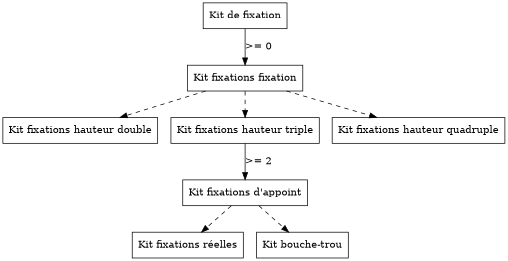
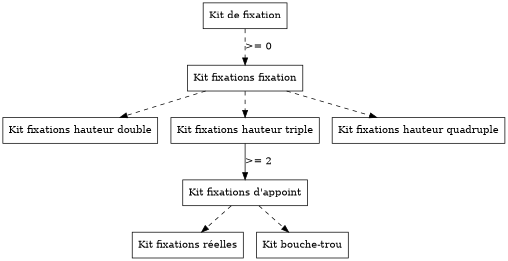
edge "Kit de fixation" -> "Kit fixations fixation": style solid -> dashed
